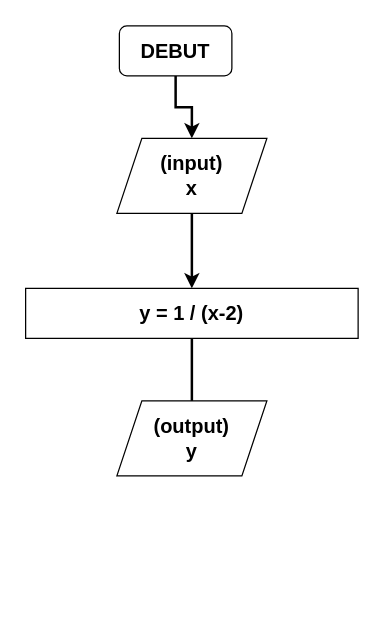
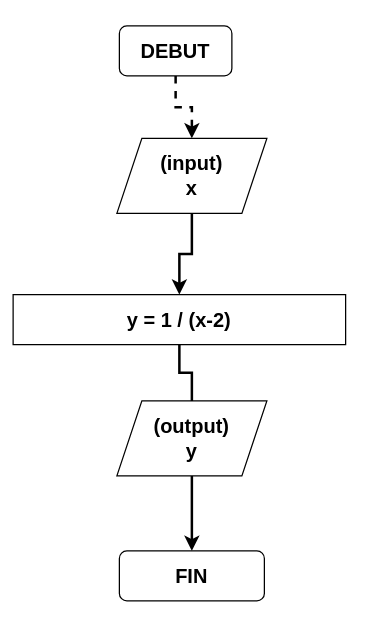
edge "DEBUT" -> "(input) x": style solid -> dashed
node "y = 1 / (x-2)": moved (192, 313) -> (179, 319)
edge "(output) y" -> "FIN": added
node "FIN": added
